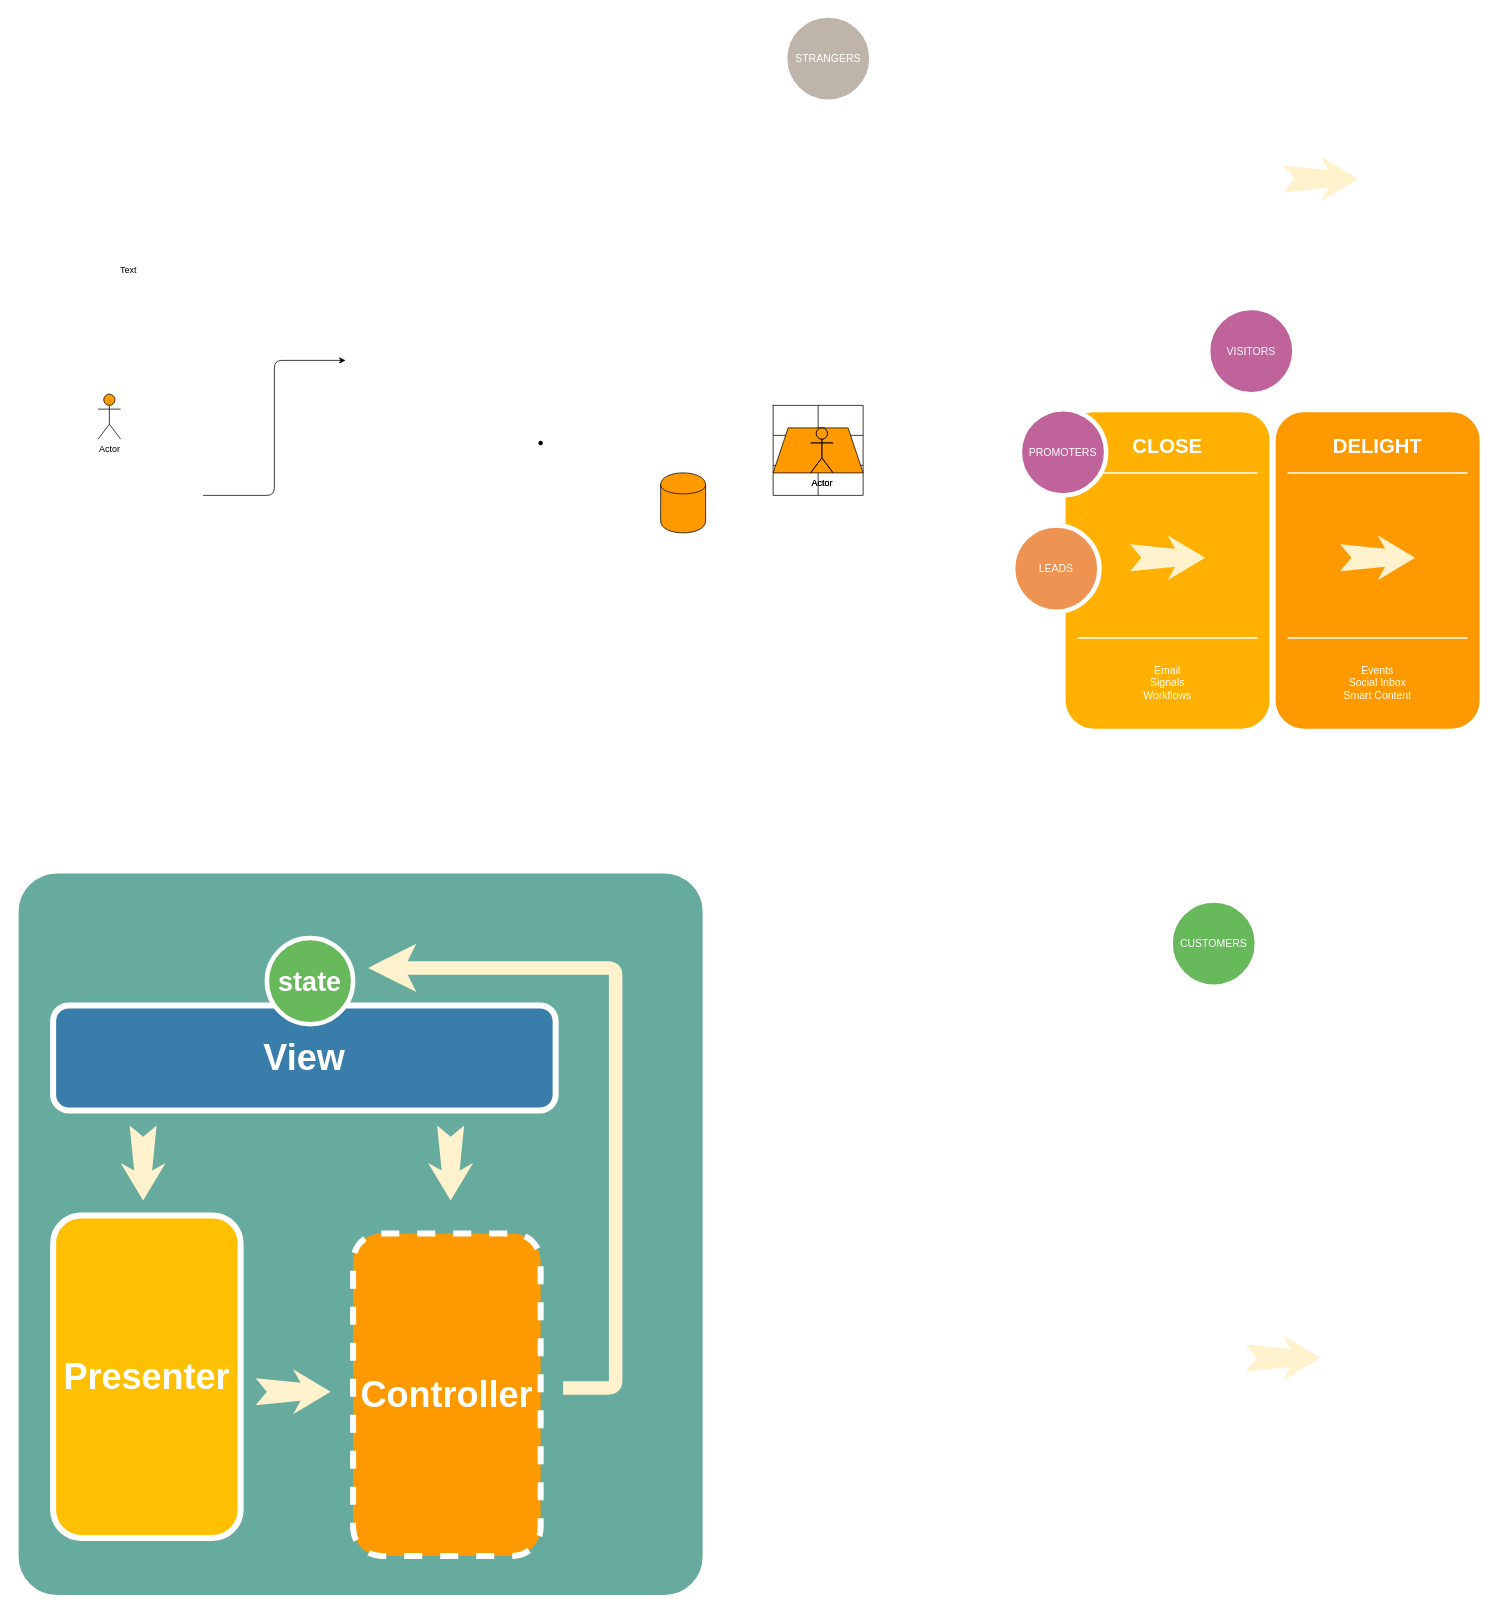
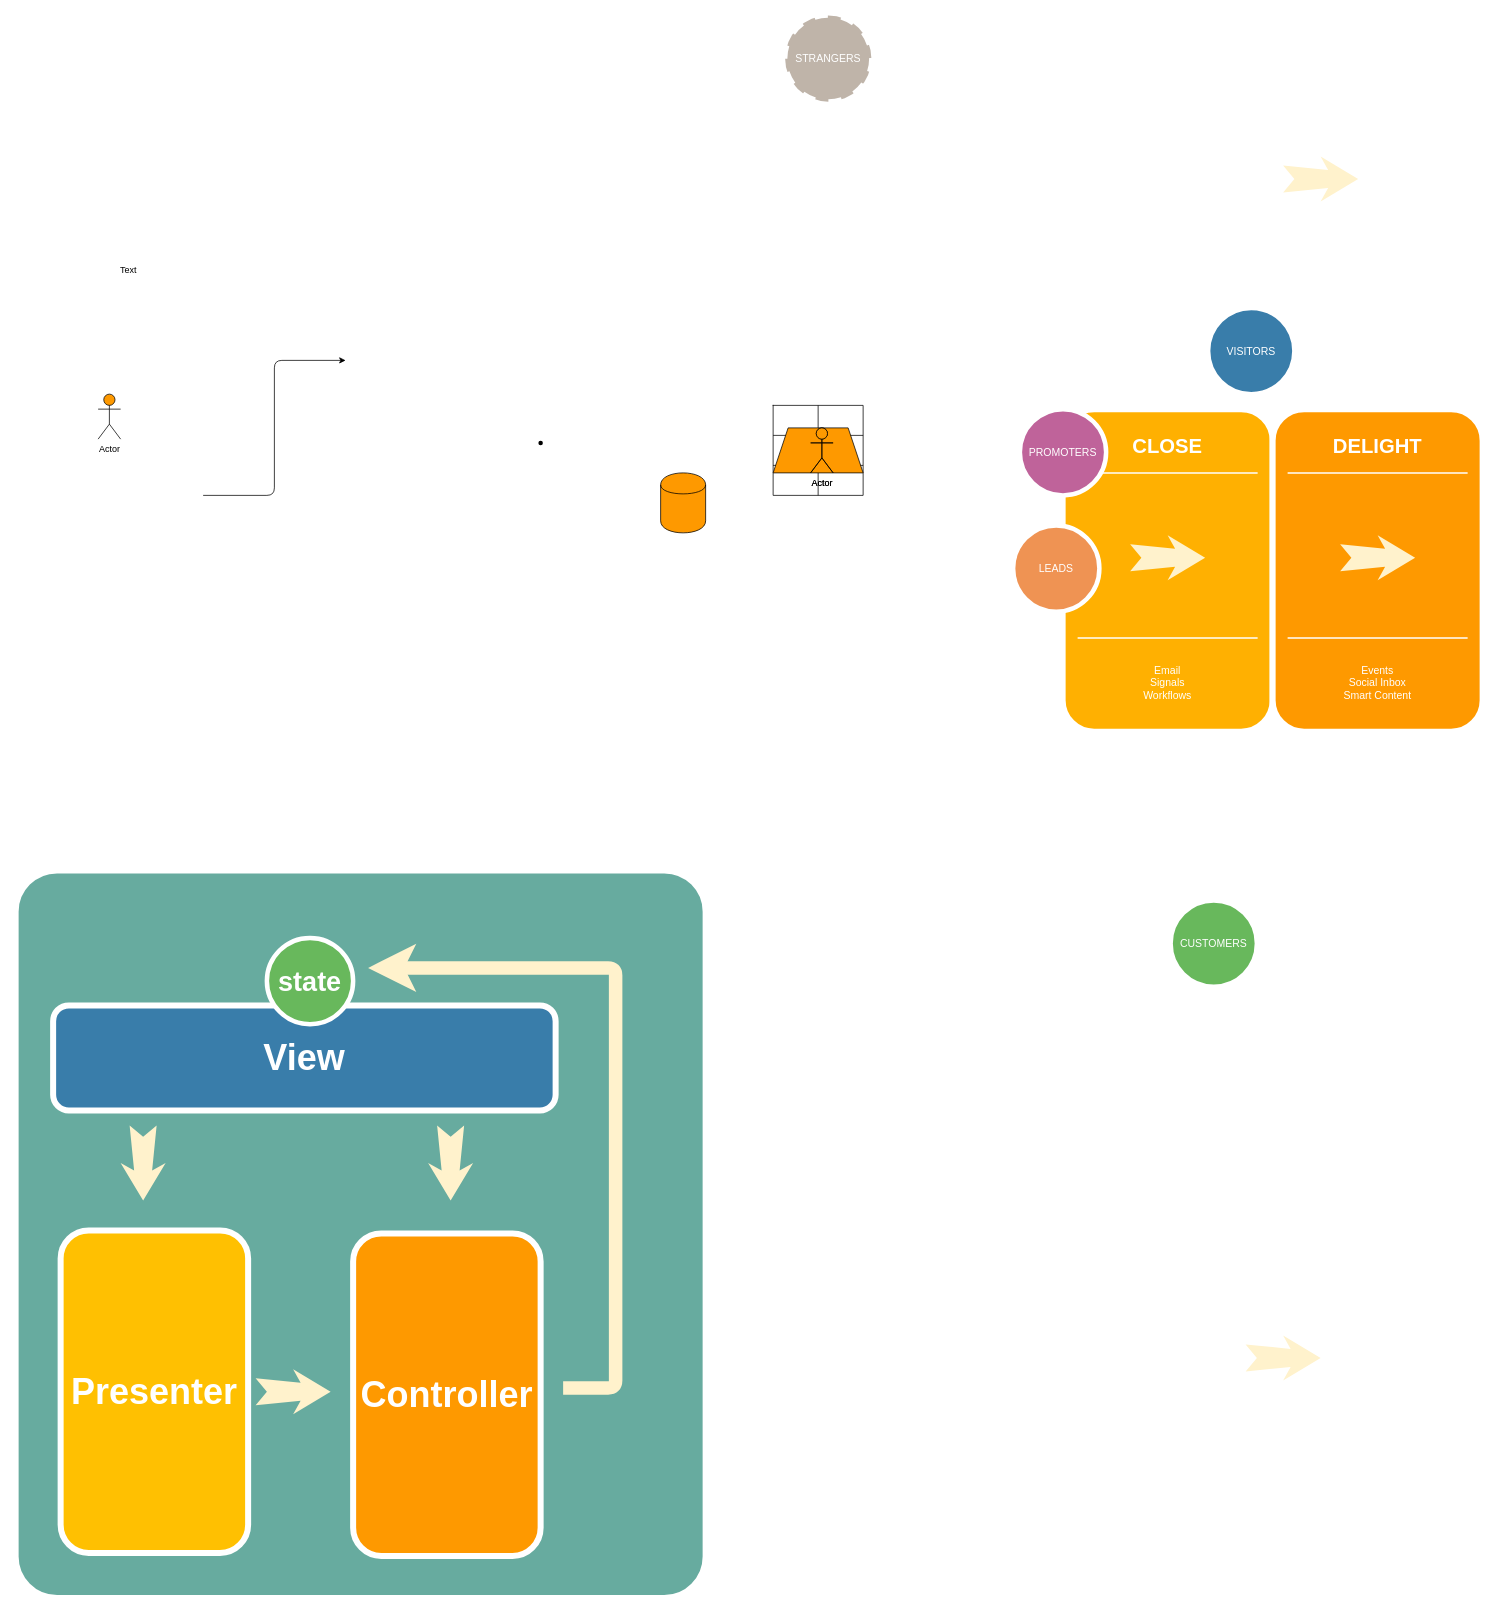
node "STRANGERS": style solid -> dashed
node "VISITORS": fillcolor #bf639a -> #397daa
node "Presenter": moved (147, 1377) -> (154, 1392)
node "Controller": style dashed -> solid
